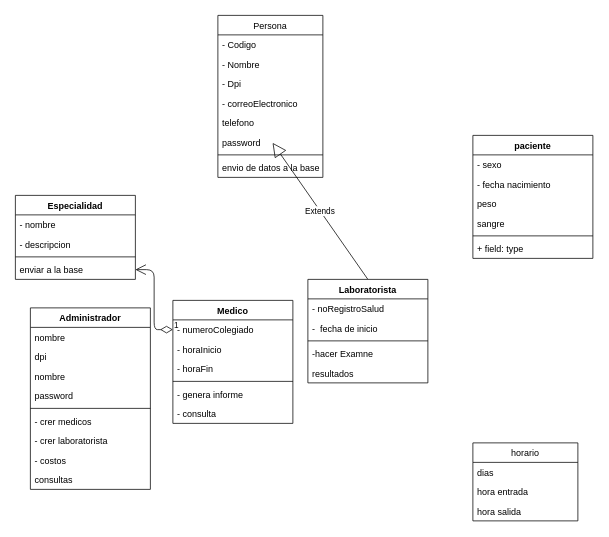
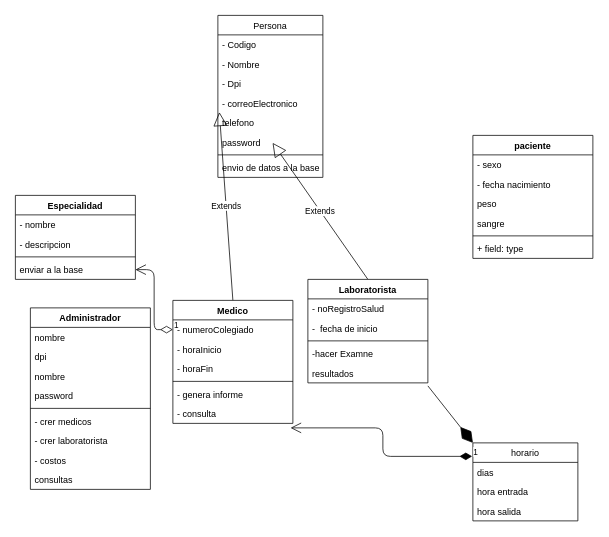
edge "Medico" -> "- correoElectronico": added, label "Extends"
edge "resultados" -> "horario": added
edge "- consulta" -- "horario": added, label "1"
